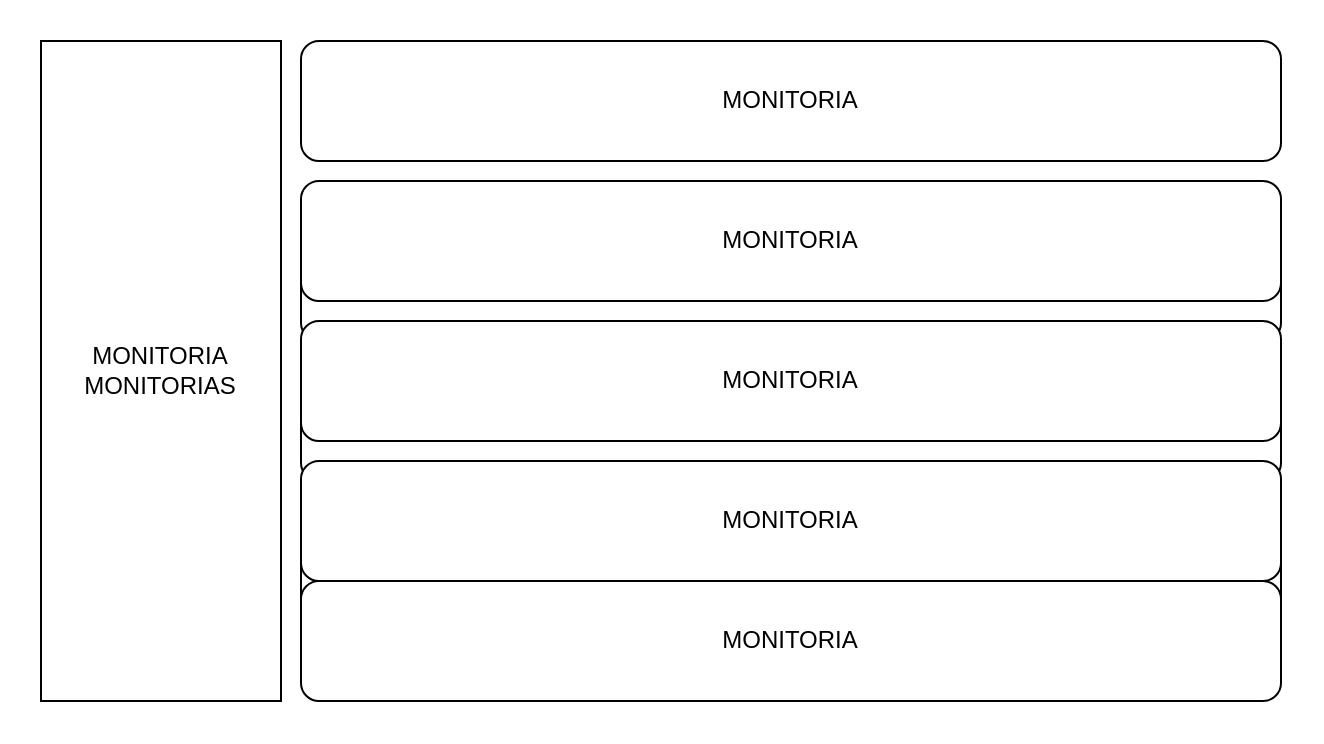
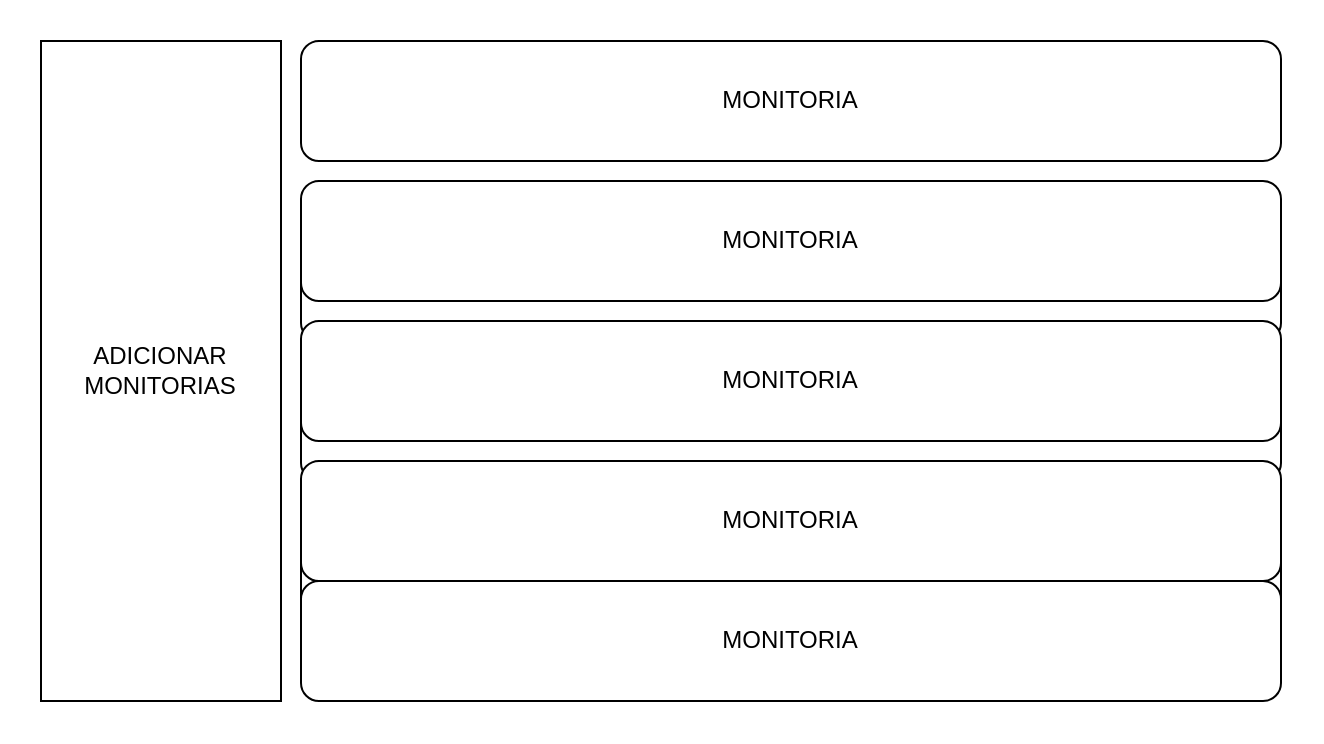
node "MONITORIA MONITORIAS": label "MONITORIA MONITORIAS" -> "ADICIONAR MONITORIAS"
